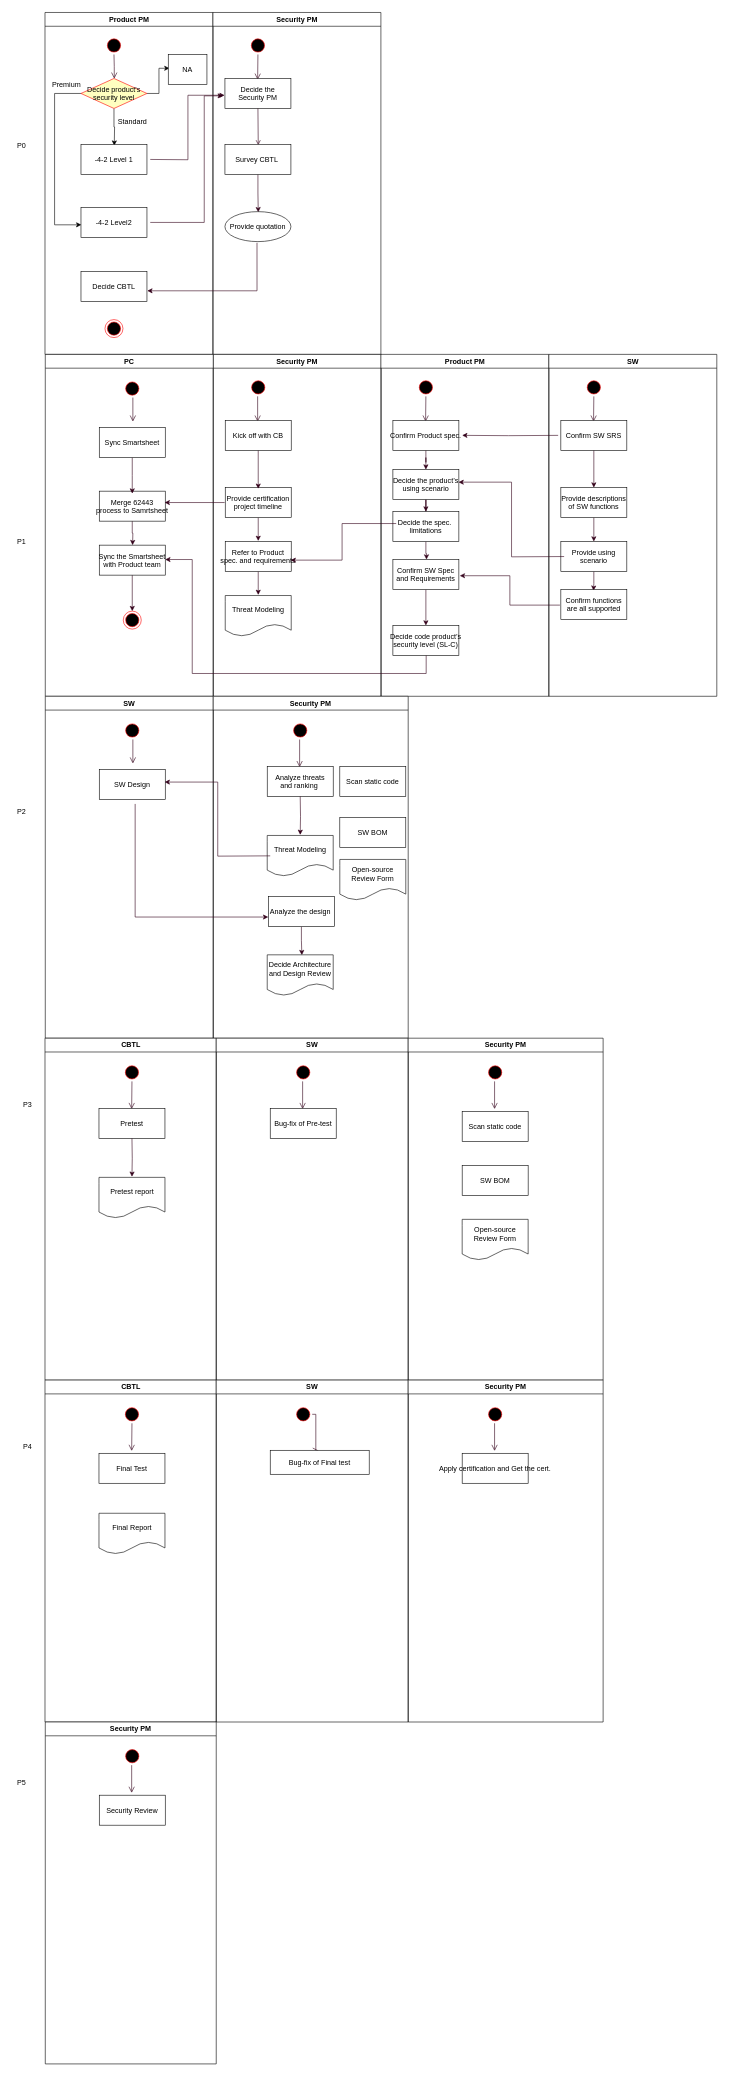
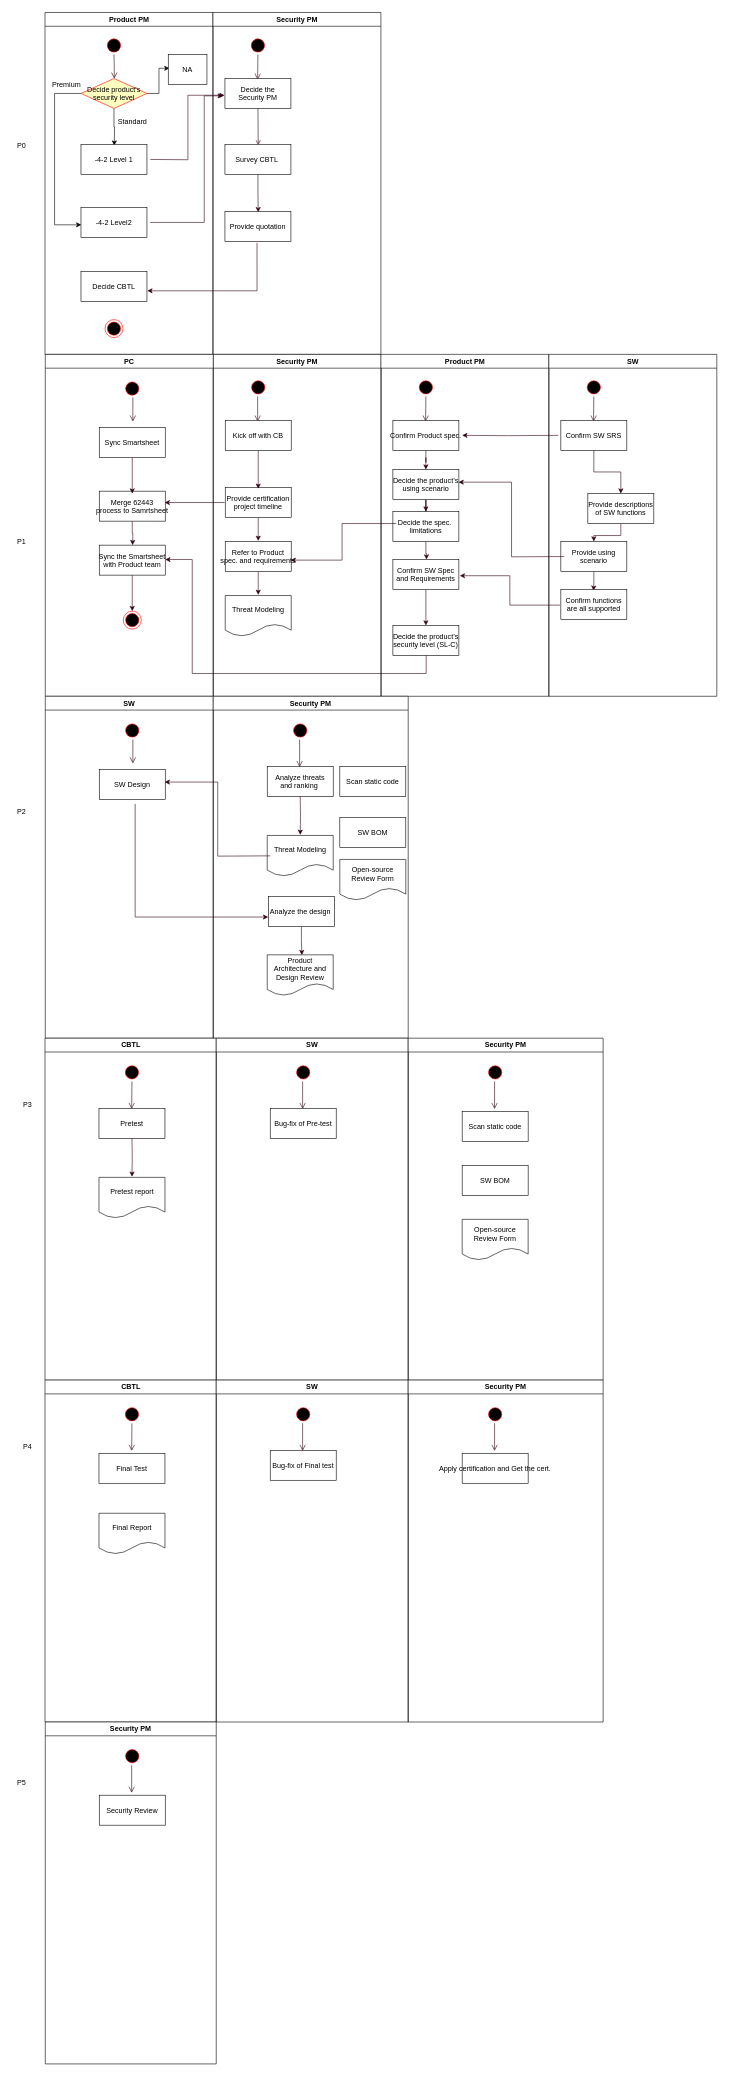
node "Provide quotation": shape ellipse -> rectangle
node "Provide descriptions of SW functions": moved (594, 503) -> (621, 509)
node "Decide code product’s security level (SL-C)": label "Decide code product’s security level (SL-C)" -> "Decide the product’s security level (SL-C)"
node "Decide Architecture and Design Review": label "Decide Architecture and Design Review" -> "Product Architecture and Design Review"
node "Bug-fix of Final test": size 99x24 -> 66x30
